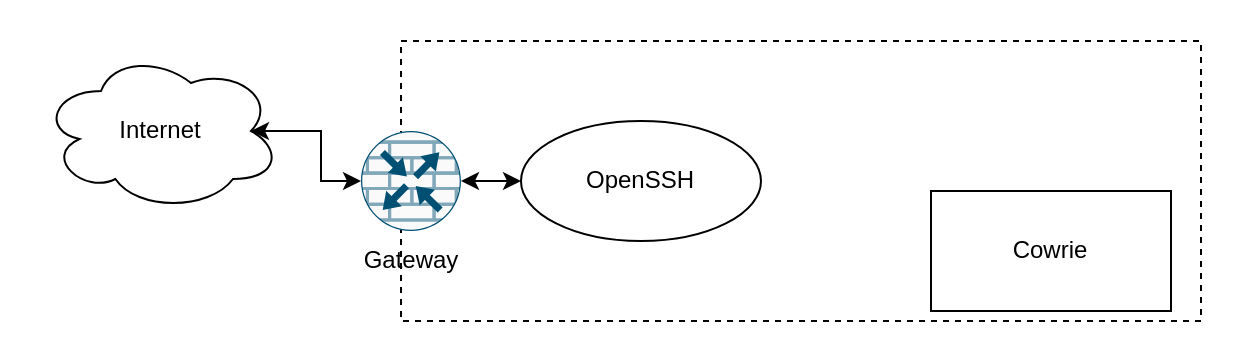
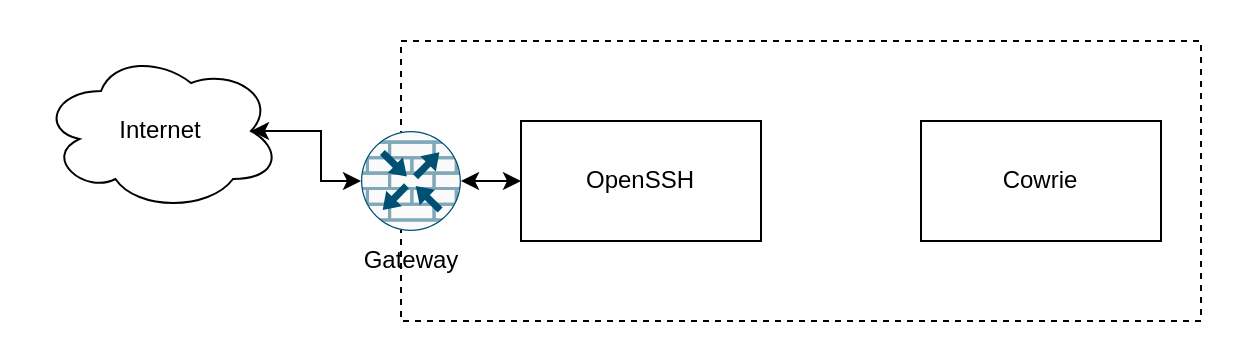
node "OpenSSH": shape ellipse -> rectangle
node "Cowrie": moved (1051, 251) -> (1041, 181)
